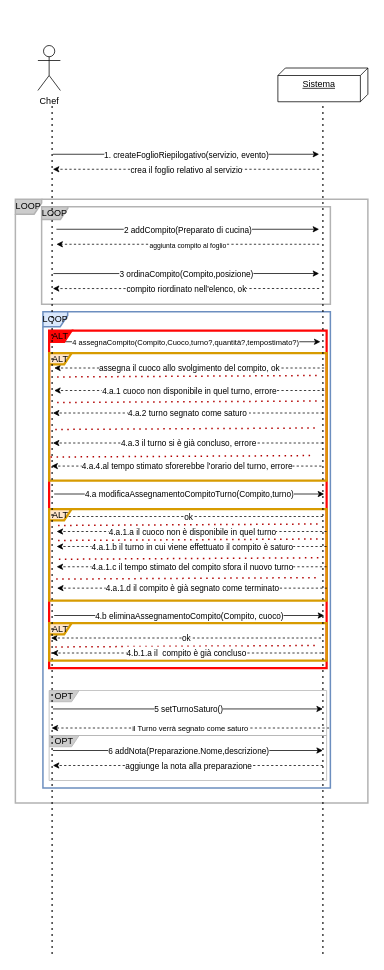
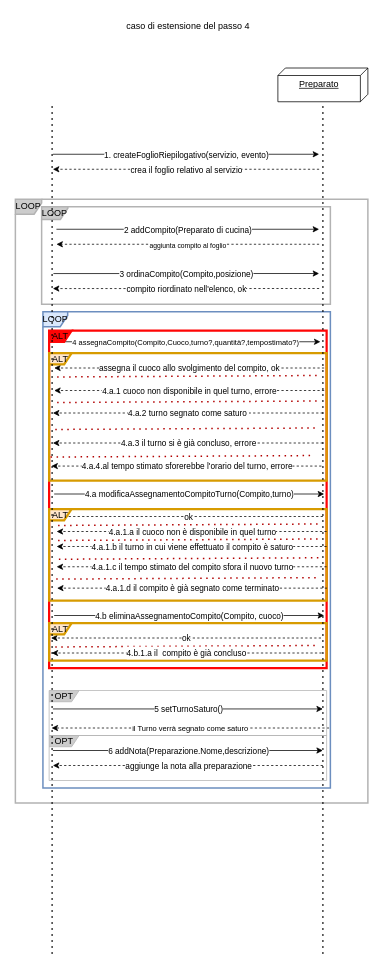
node "caso di estensione del passo 4": added
node "Chef": removed
node "Sistema": label "Sistema" -> "Preparato"
